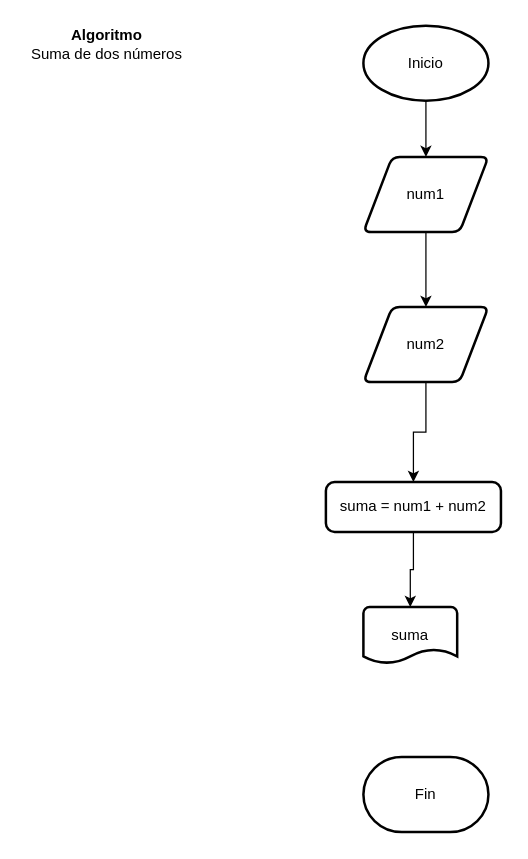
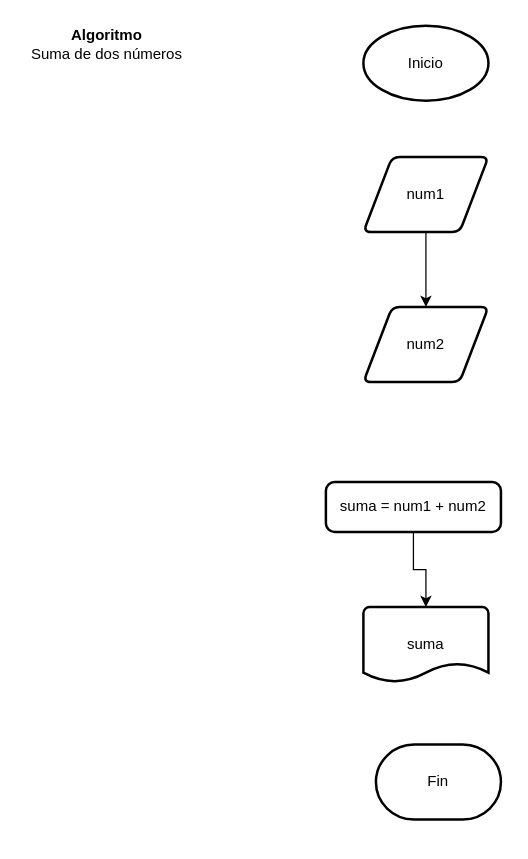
edge "Inicio" -> "num1": removed
edge "num2" -> "suma = num1 + num2": removed
node "suma": size 94x56 -> 125x75
node "Fin": moved (426, 794) -> (438, 782)
